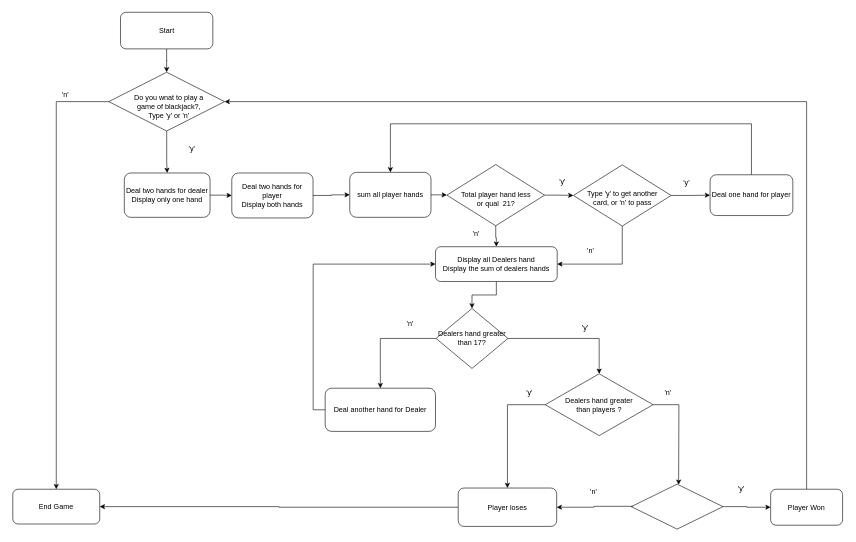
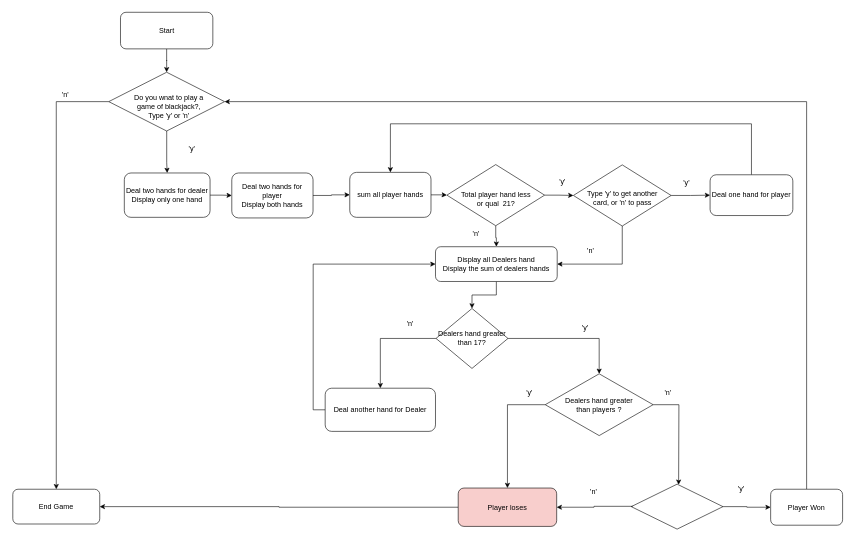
node "Player loses": fillcolor #ffffff -> #f8cecc
